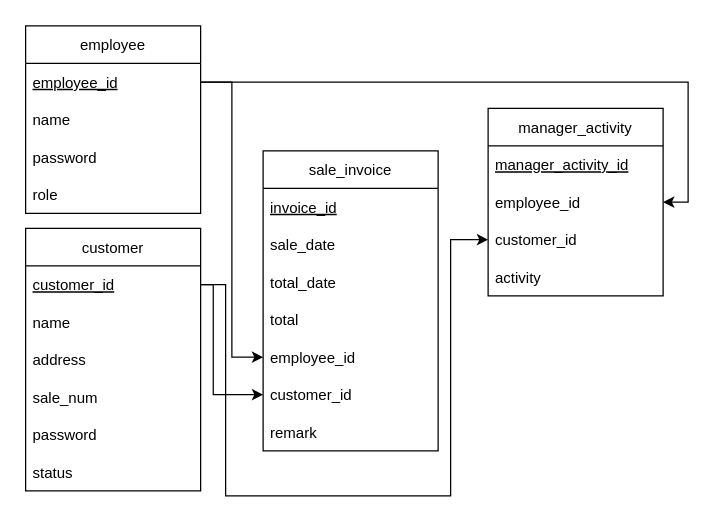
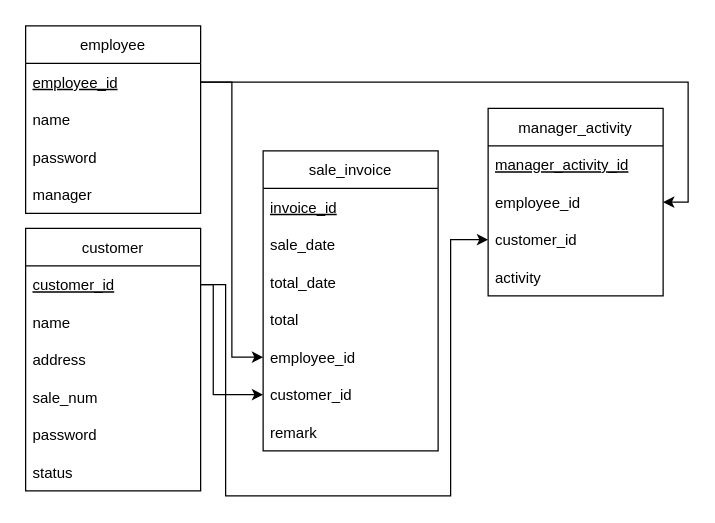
node "role": label "role" -> "manager"
